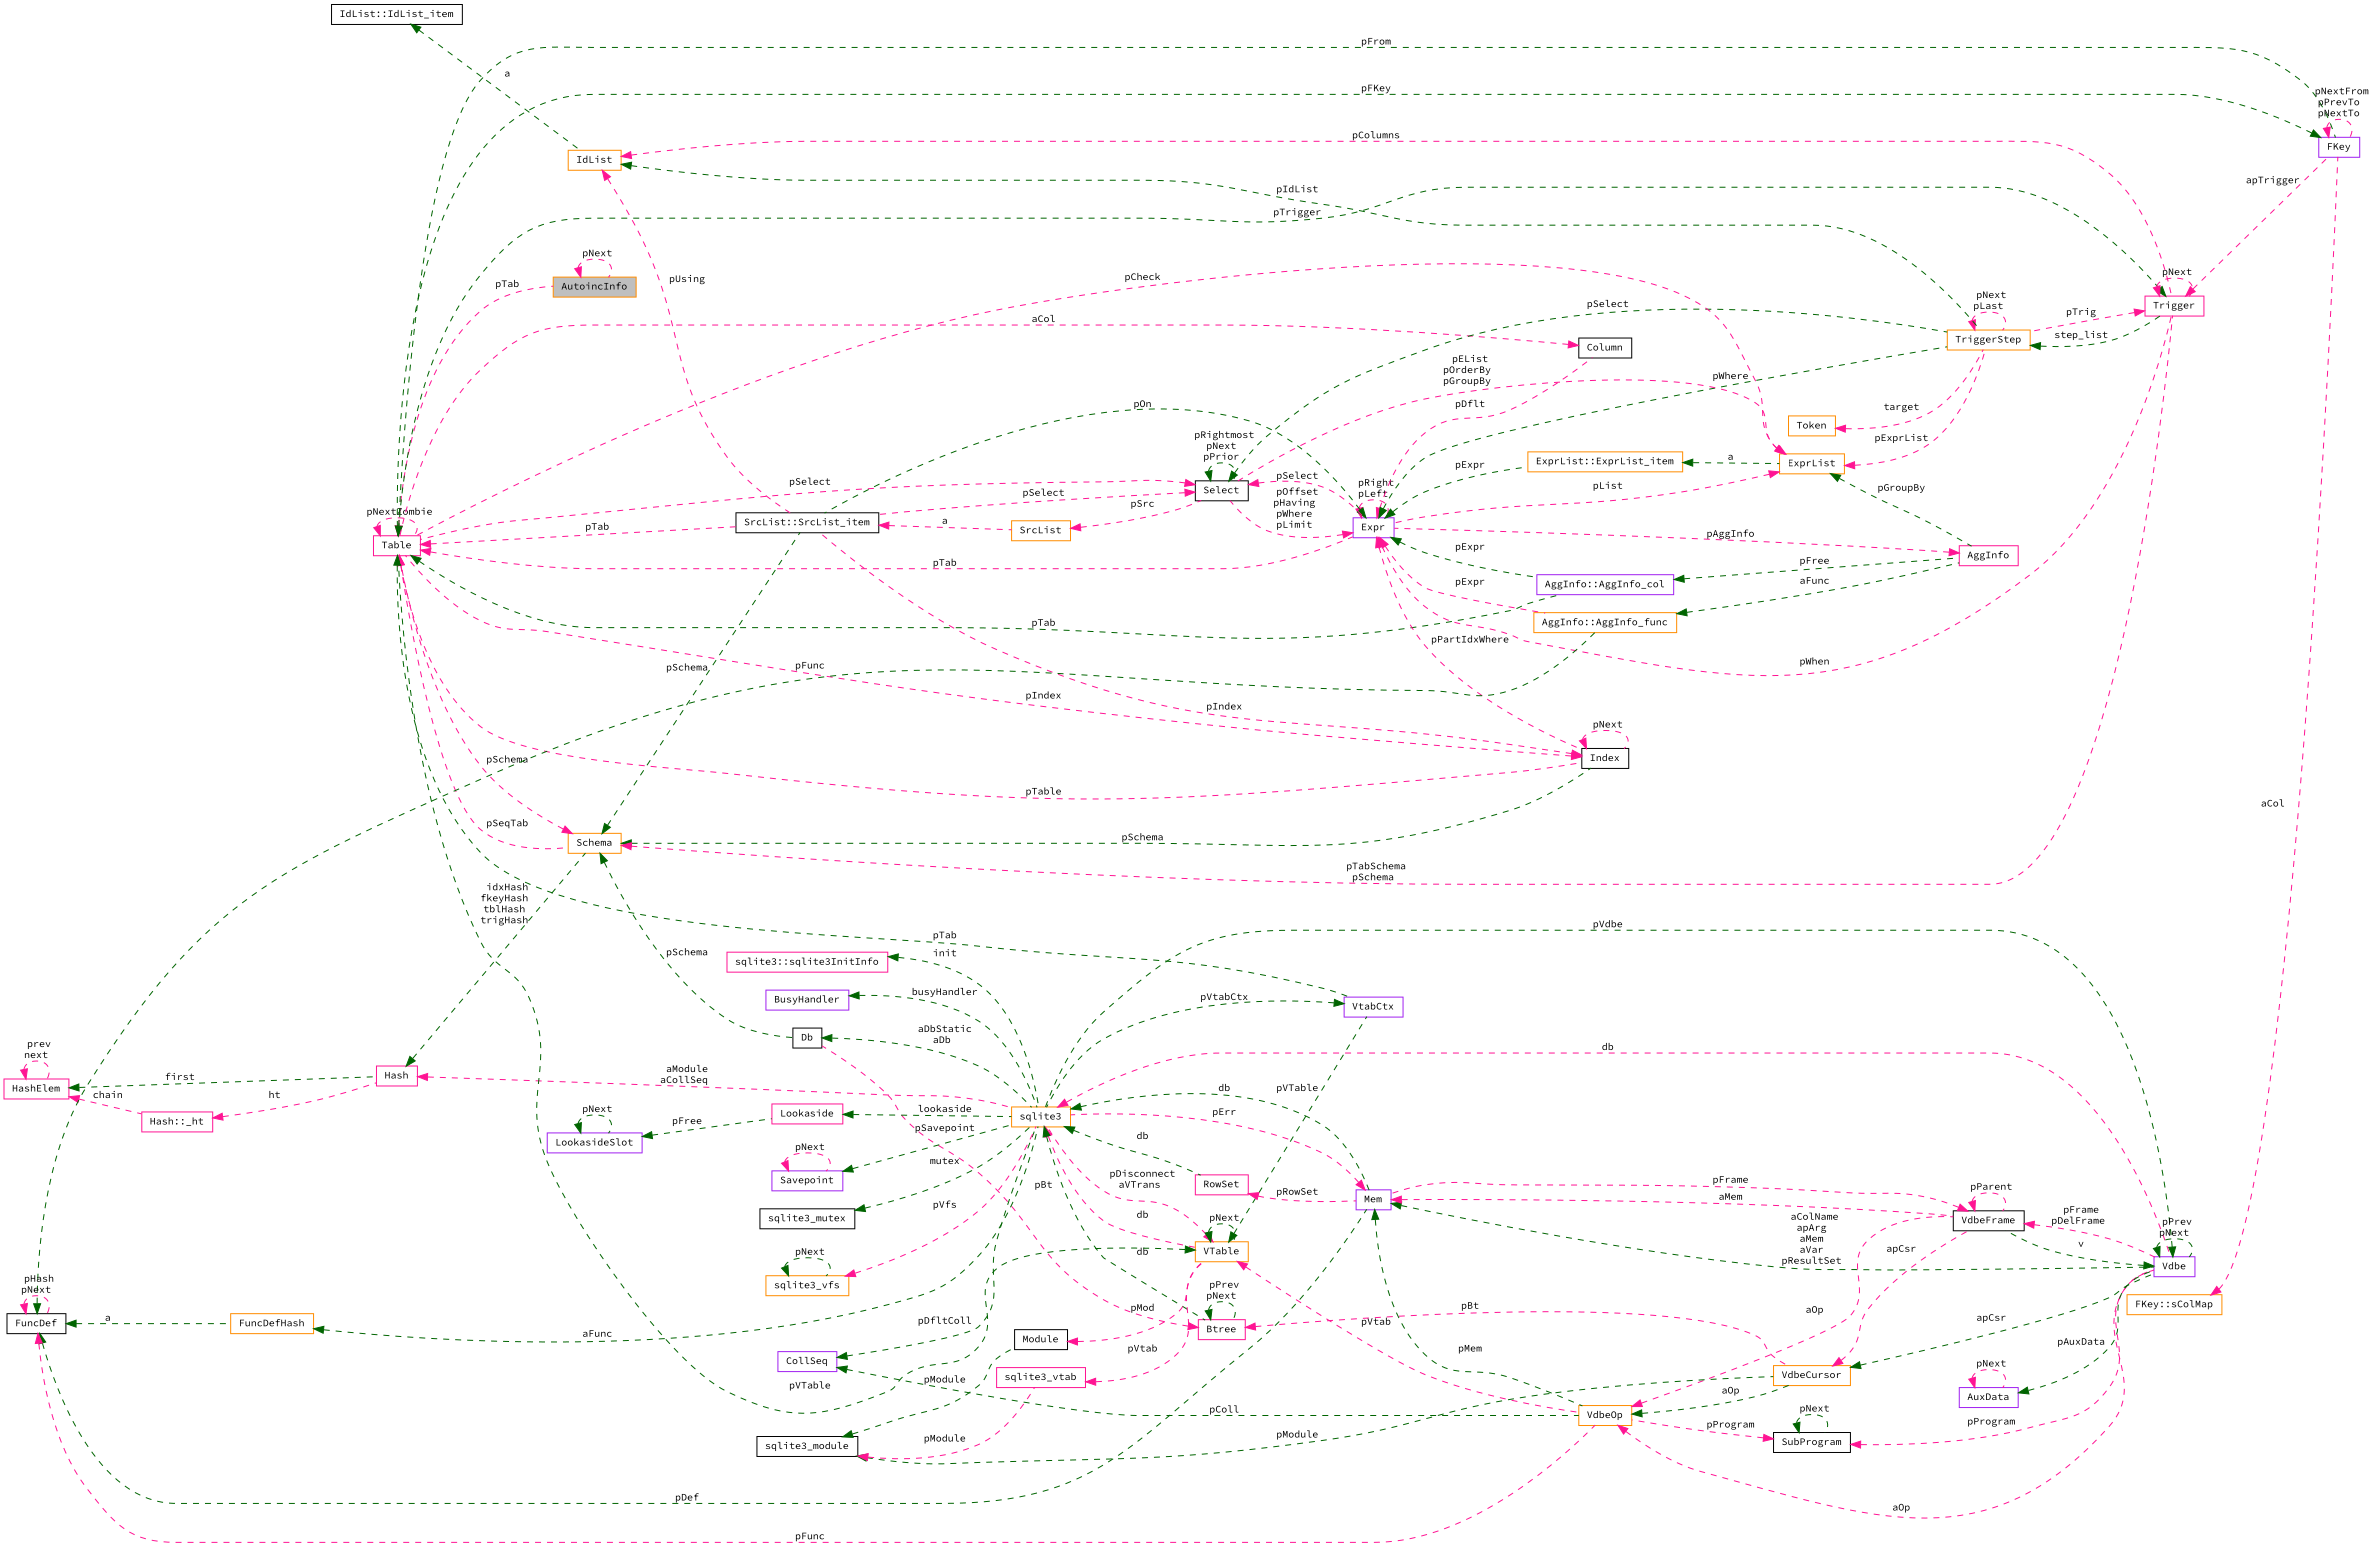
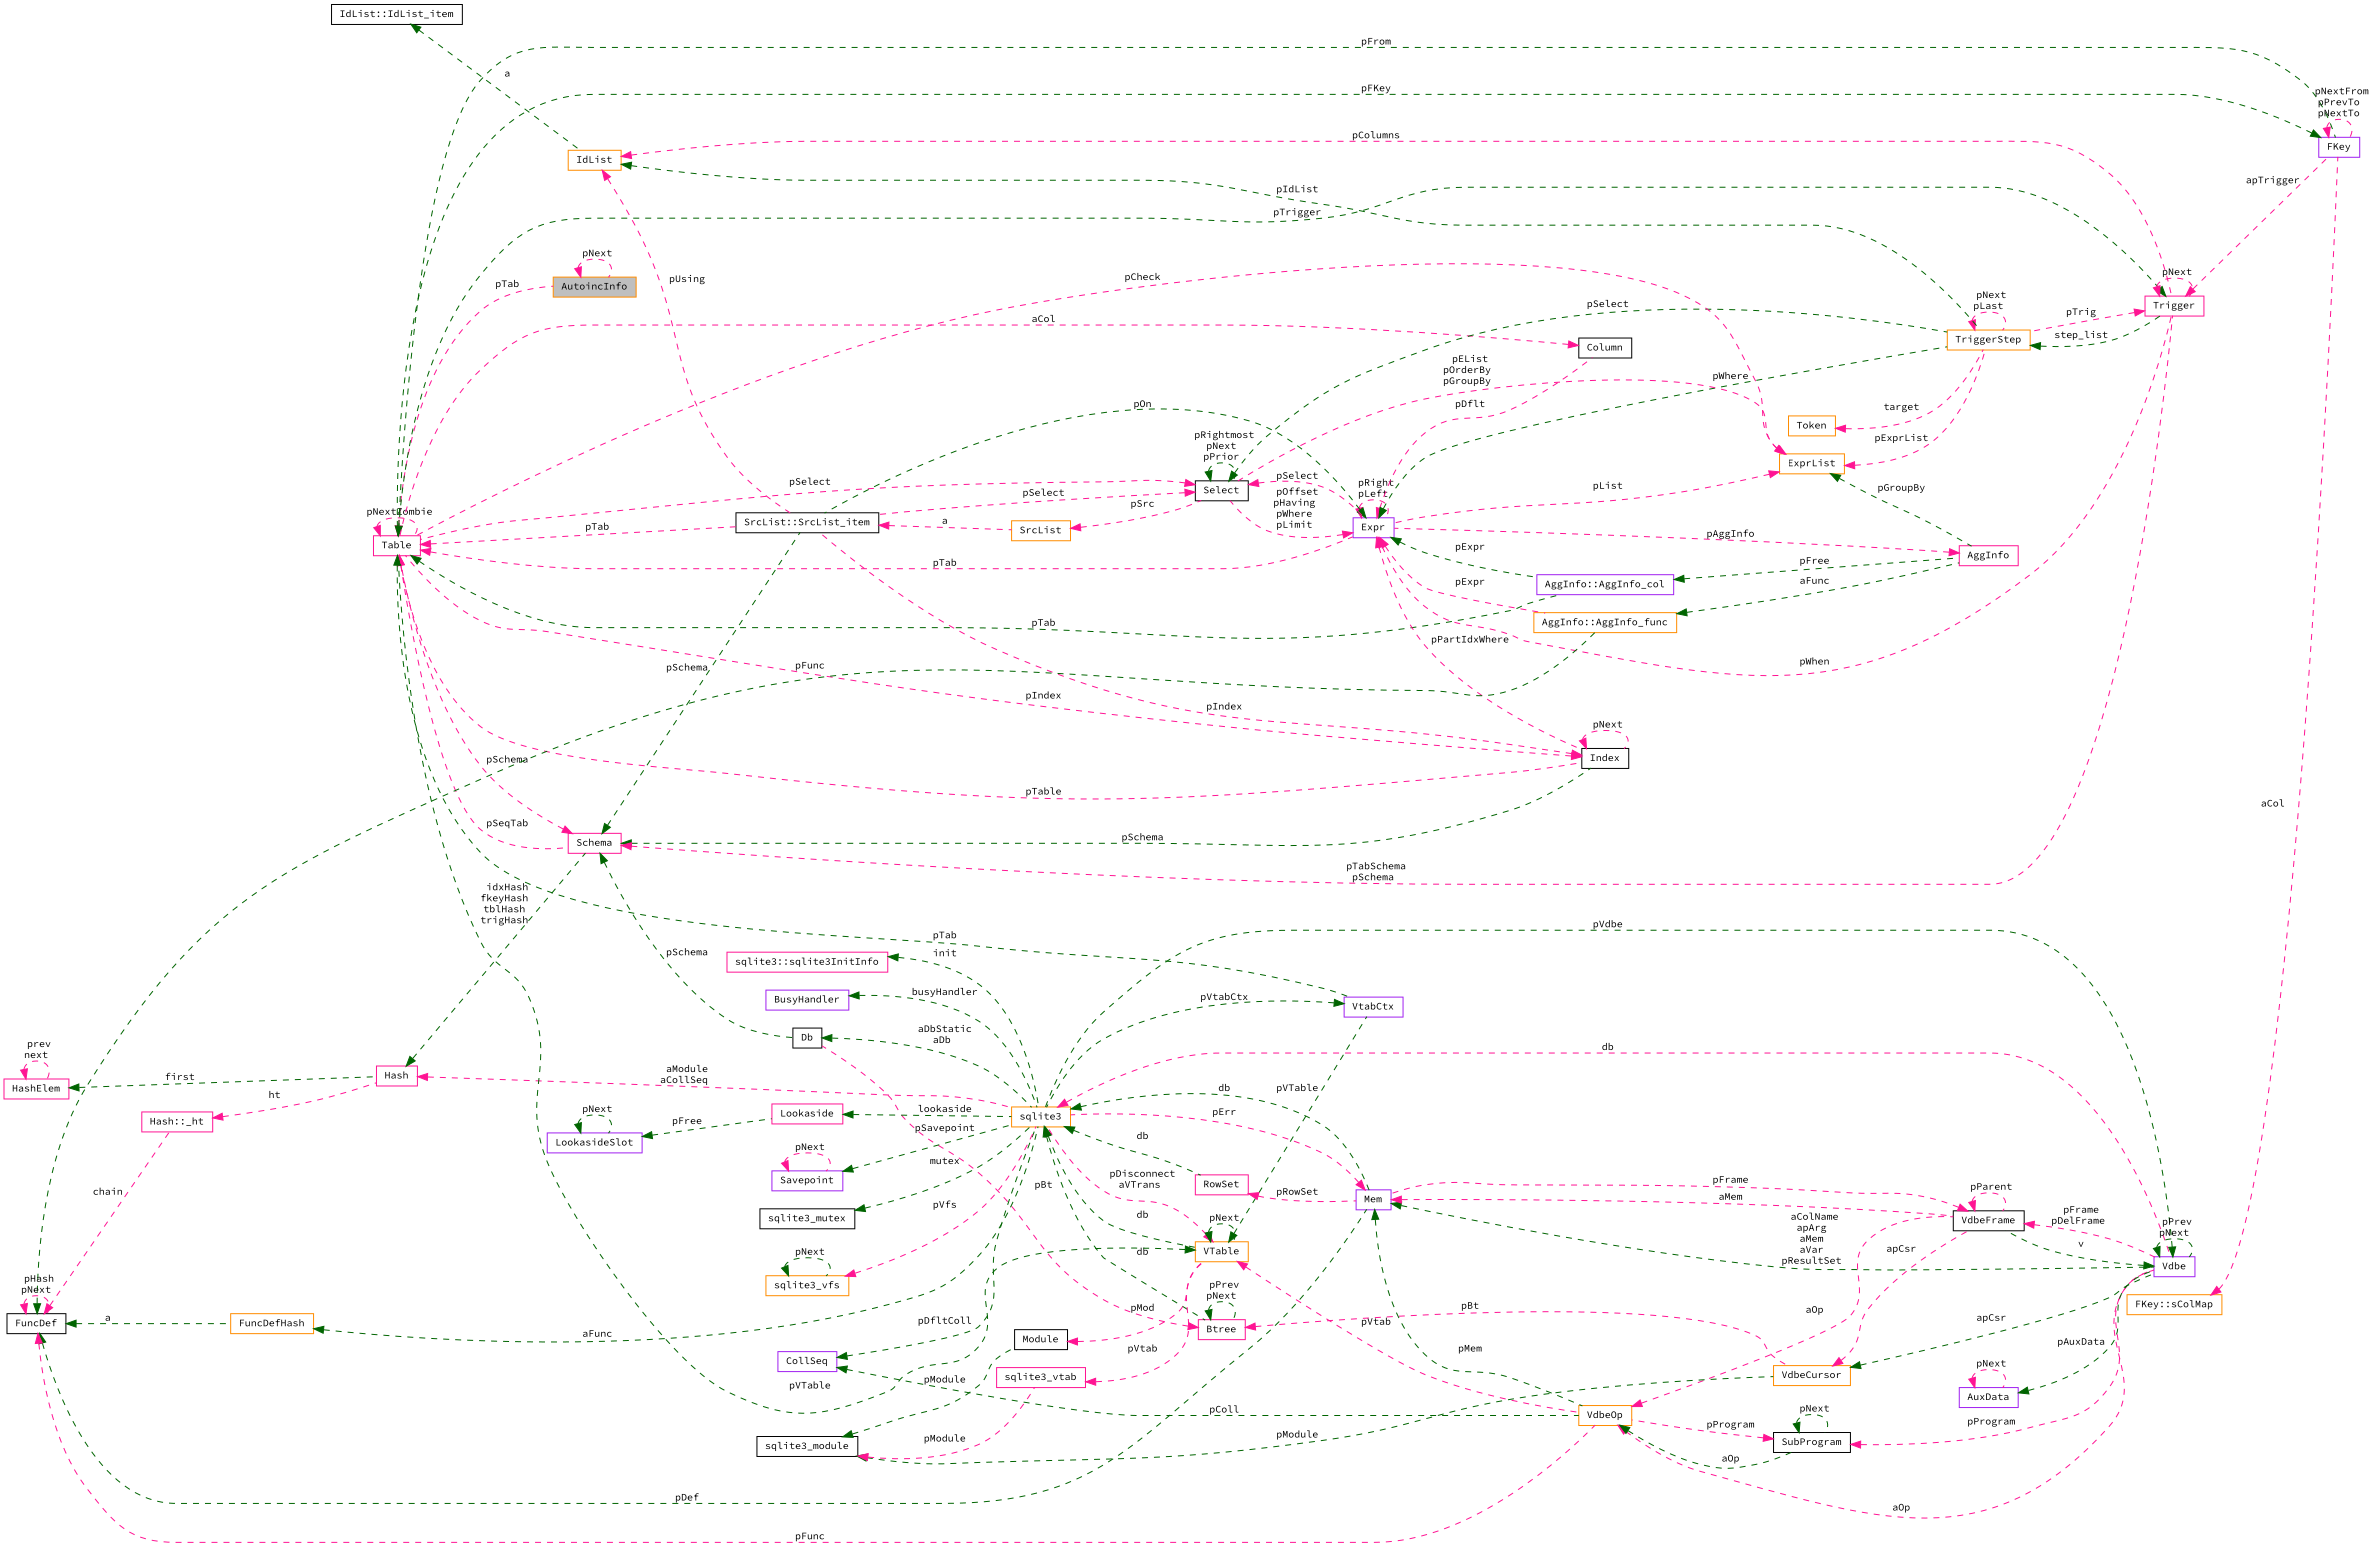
node "ExprList::ExprList_item": removed
node "Schema": color darkorange -> deeppink
edge "Hash::_ht" -> "HashElem": now "Hash::_ht" -> "FuncDef"
edge "VTable" -> "sqlite3": color deeppink -> darkgreen
edge "VdbeCursor" -> "VdbeOp": now "SubProgram" -> "VdbeOp"
